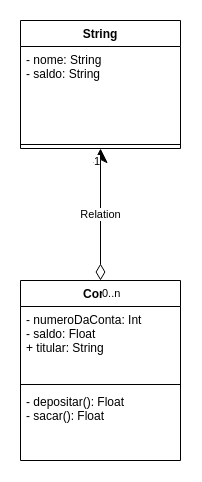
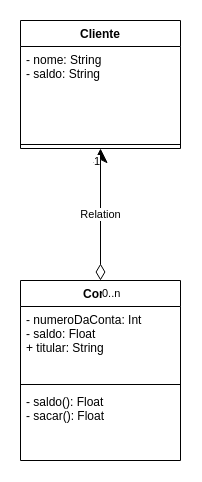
node "String": label "String" -> "Cliente"
node "- depositar(): Float - sacar(): Float": label "- depositar(): Float - sacar(): Float" -> "- saldo(): Float - sacar(): Float"
